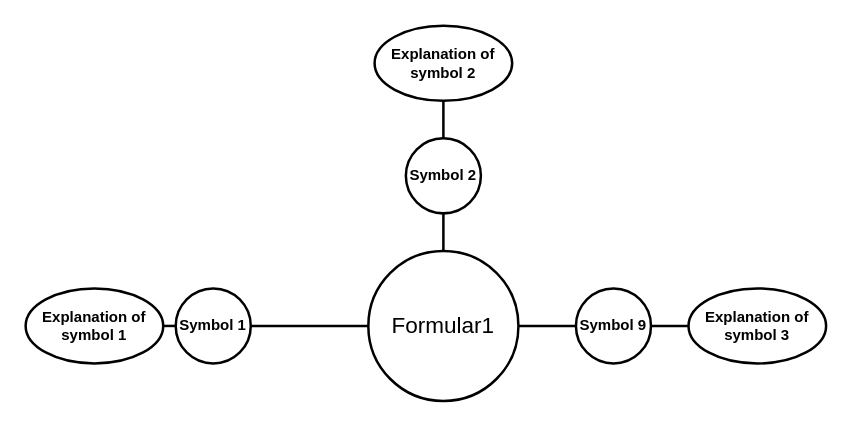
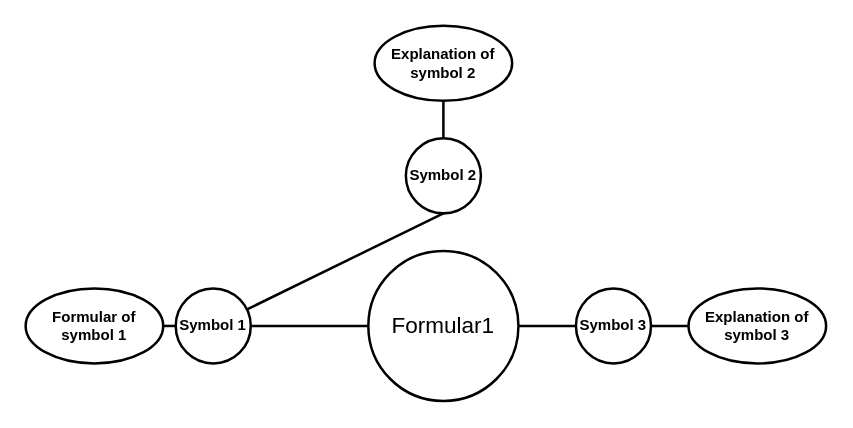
edge "Symbol 2" -- "Formular1": now "Symbol 2" -- "Symbol 1"
node "Explanation of symbol 1": label "Explanation of symbol 1" -> "Formular of symbol 1"
node "Symbol 9": label "Symbol 9" -> "Symbol 3"
